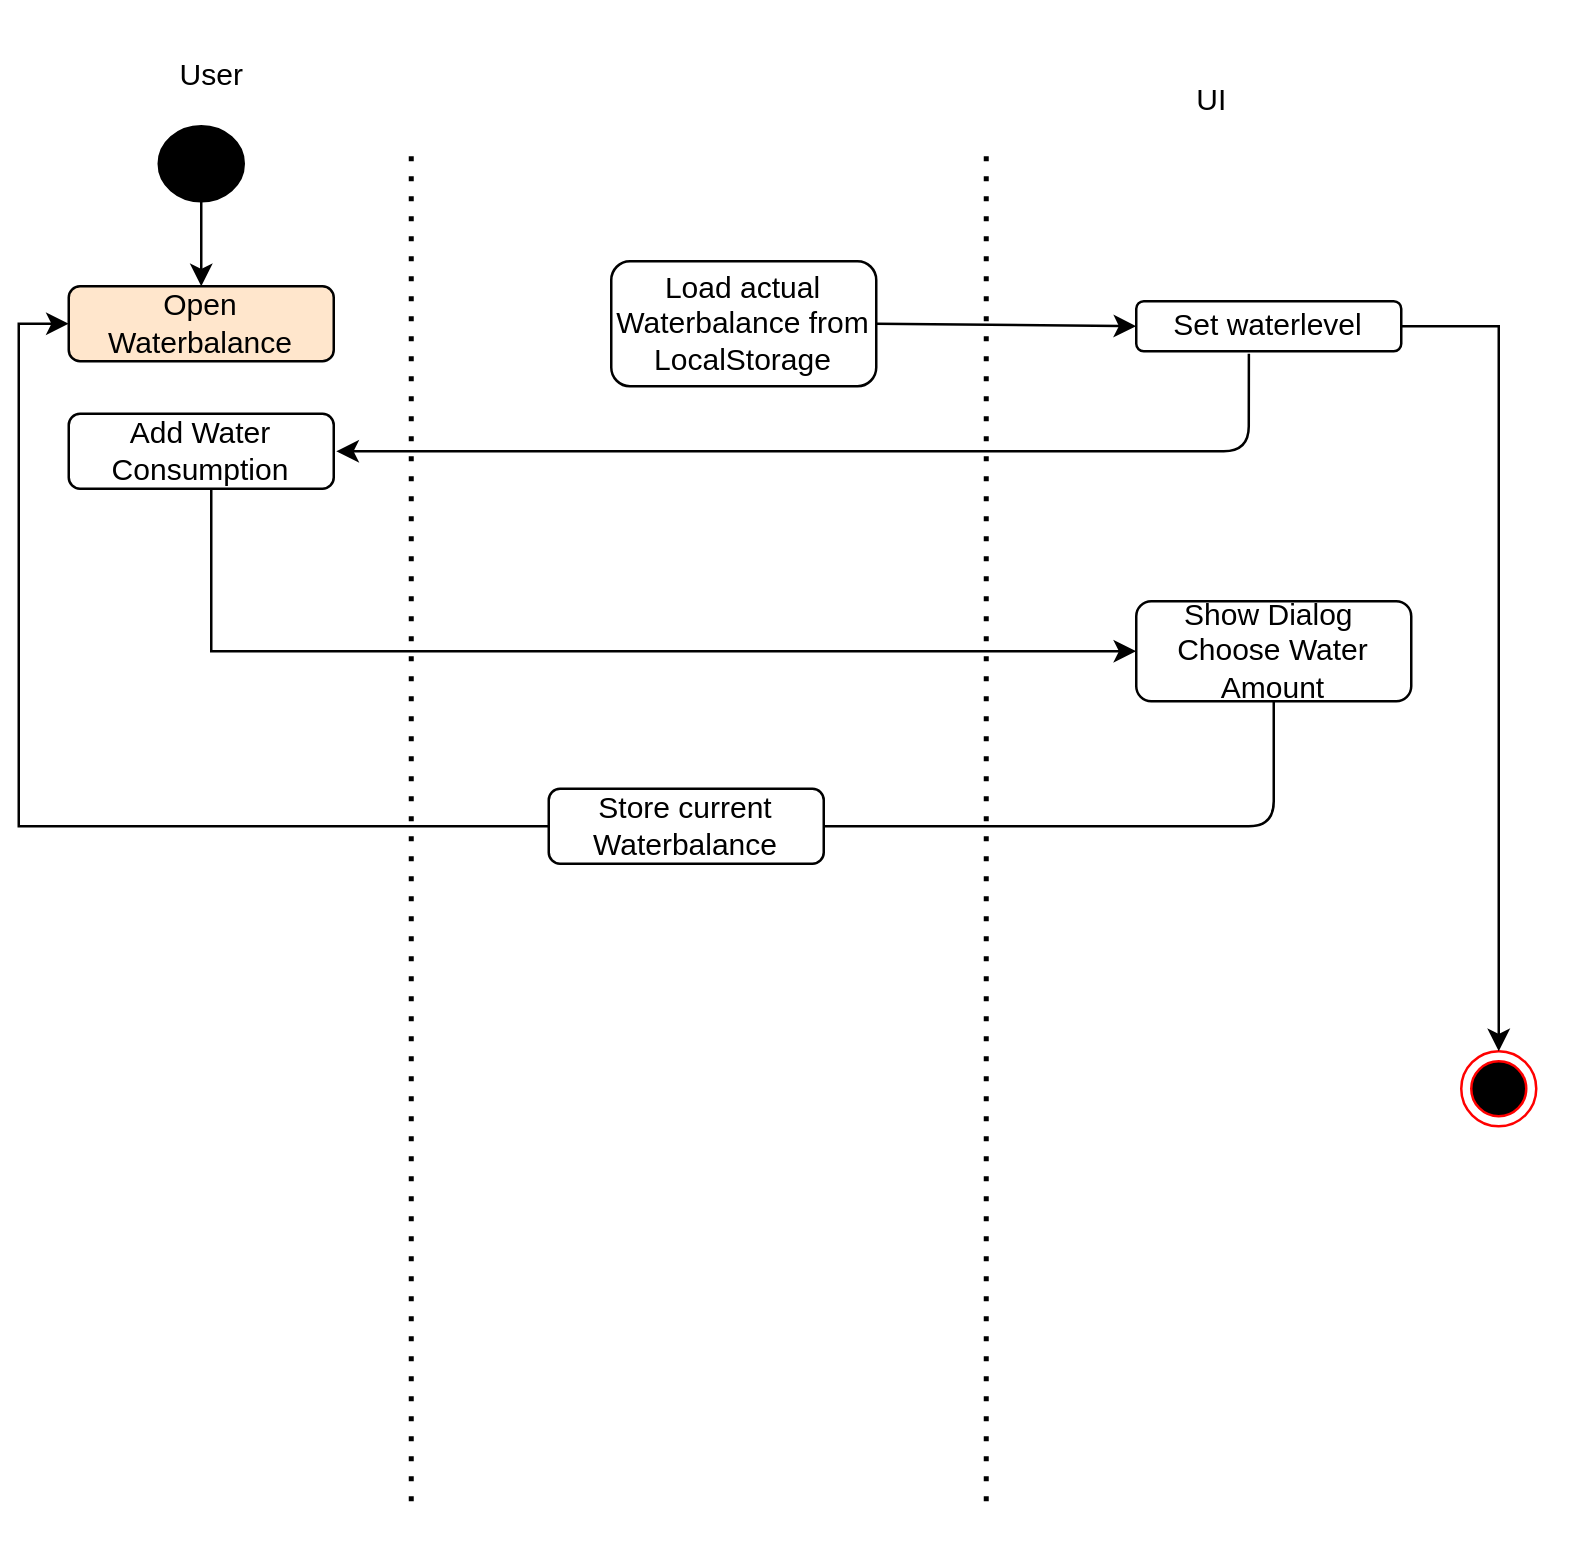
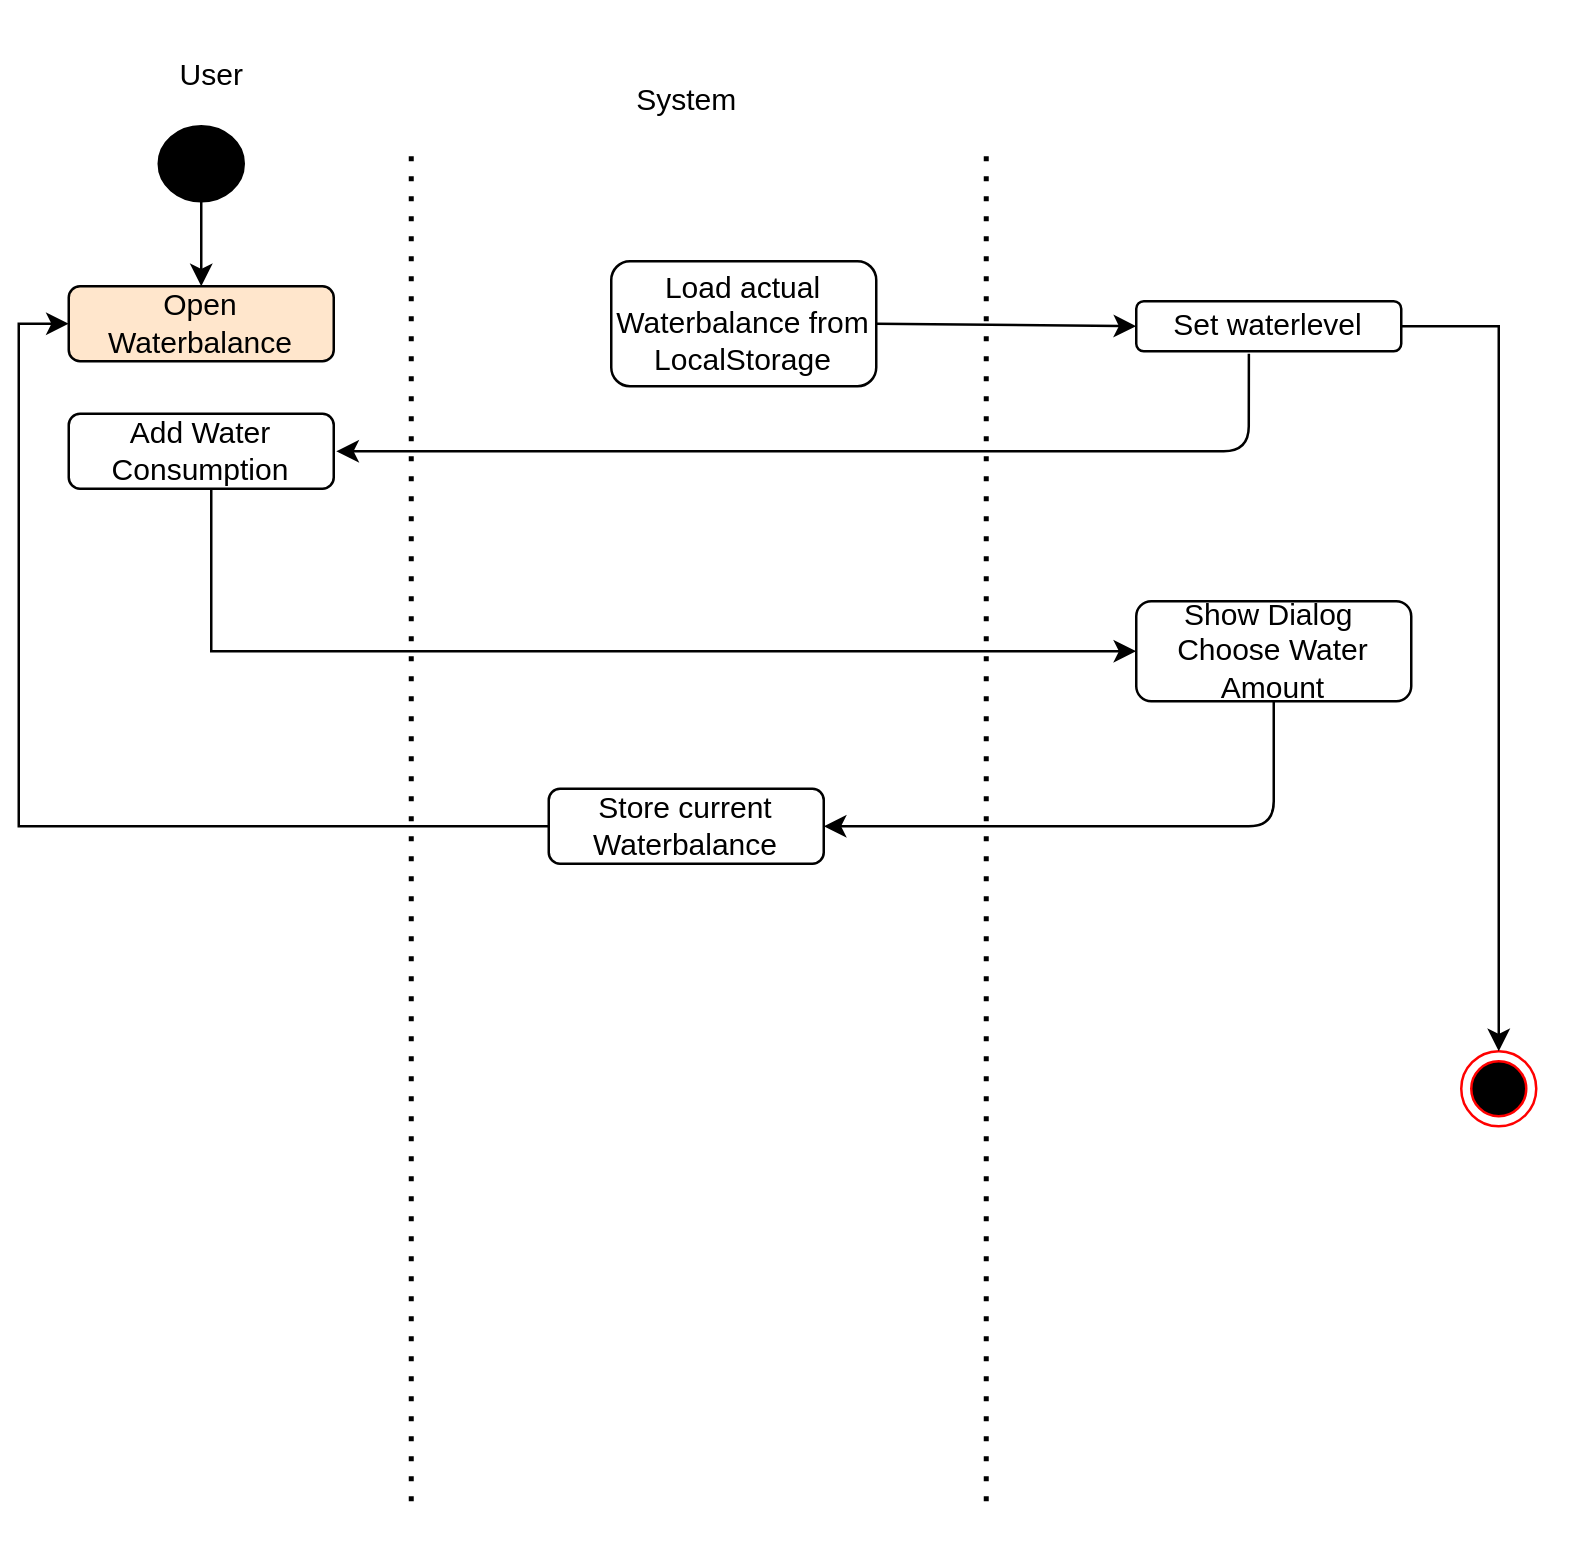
node "System": added
node "UI": removed
edge "Show Dialog Choose Water Amount" -- "Store current Waterbalance": arrowhead none -> classic
